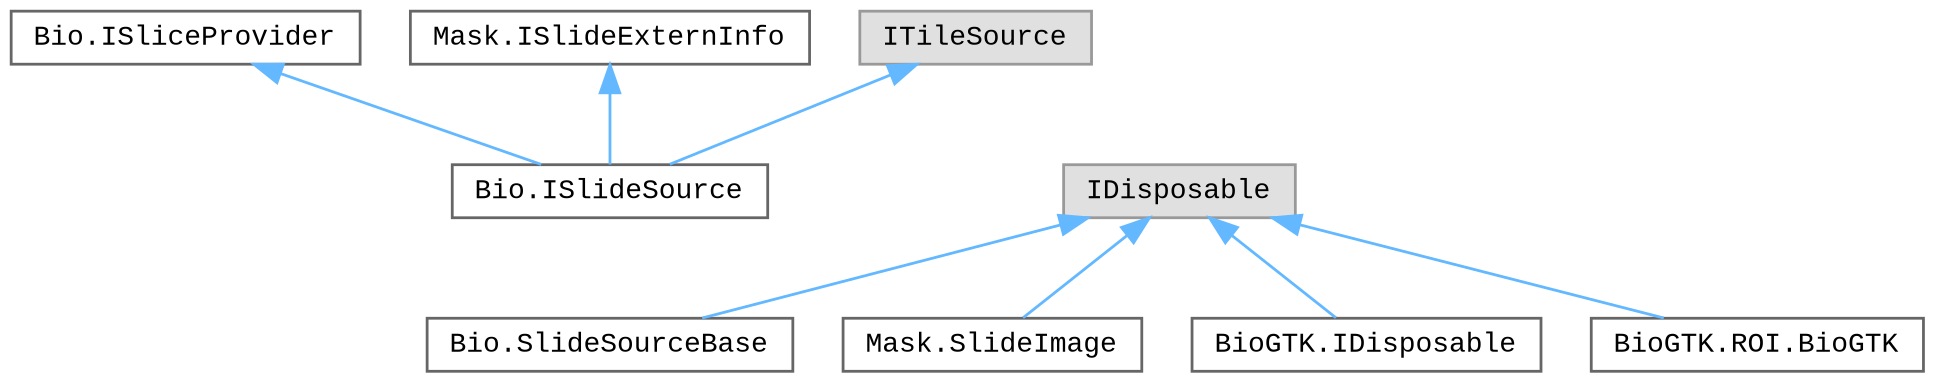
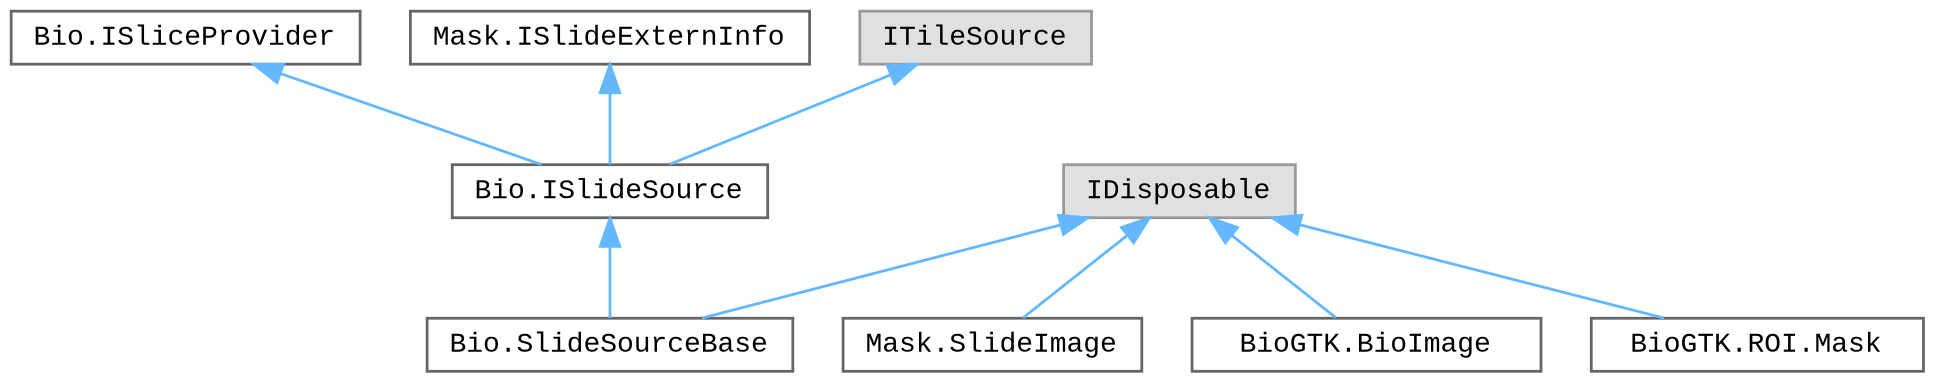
edge "Bio.SlideSourceBase" -> "Bio.ISlideSource": added
node "BioGTK.IDisposable": label "BioGTK.IDisposable" -> "BioGTK.BioImage"
node "BioGTK.ROI.BioGTK": label "BioGTK.ROI.BioGTK" -> "BioGTK.ROI.Mask"
